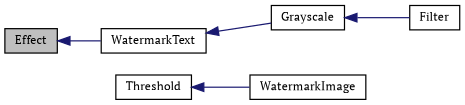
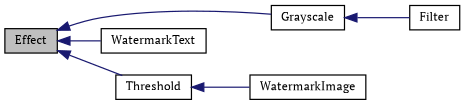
edge "Grayscale" -> "WatermarkText": now "Grayscale" -> "Effect"
edge "Threshold" -> "Effect": added
